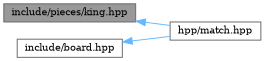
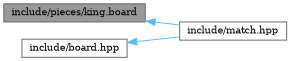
node "include/pieces/king.hpp": label "include/pieces/king.hpp" -> "include/pieces/king.board"
node "hpp/match.hpp": label "hpp/match.hpp" -> "include/match.hpp"
